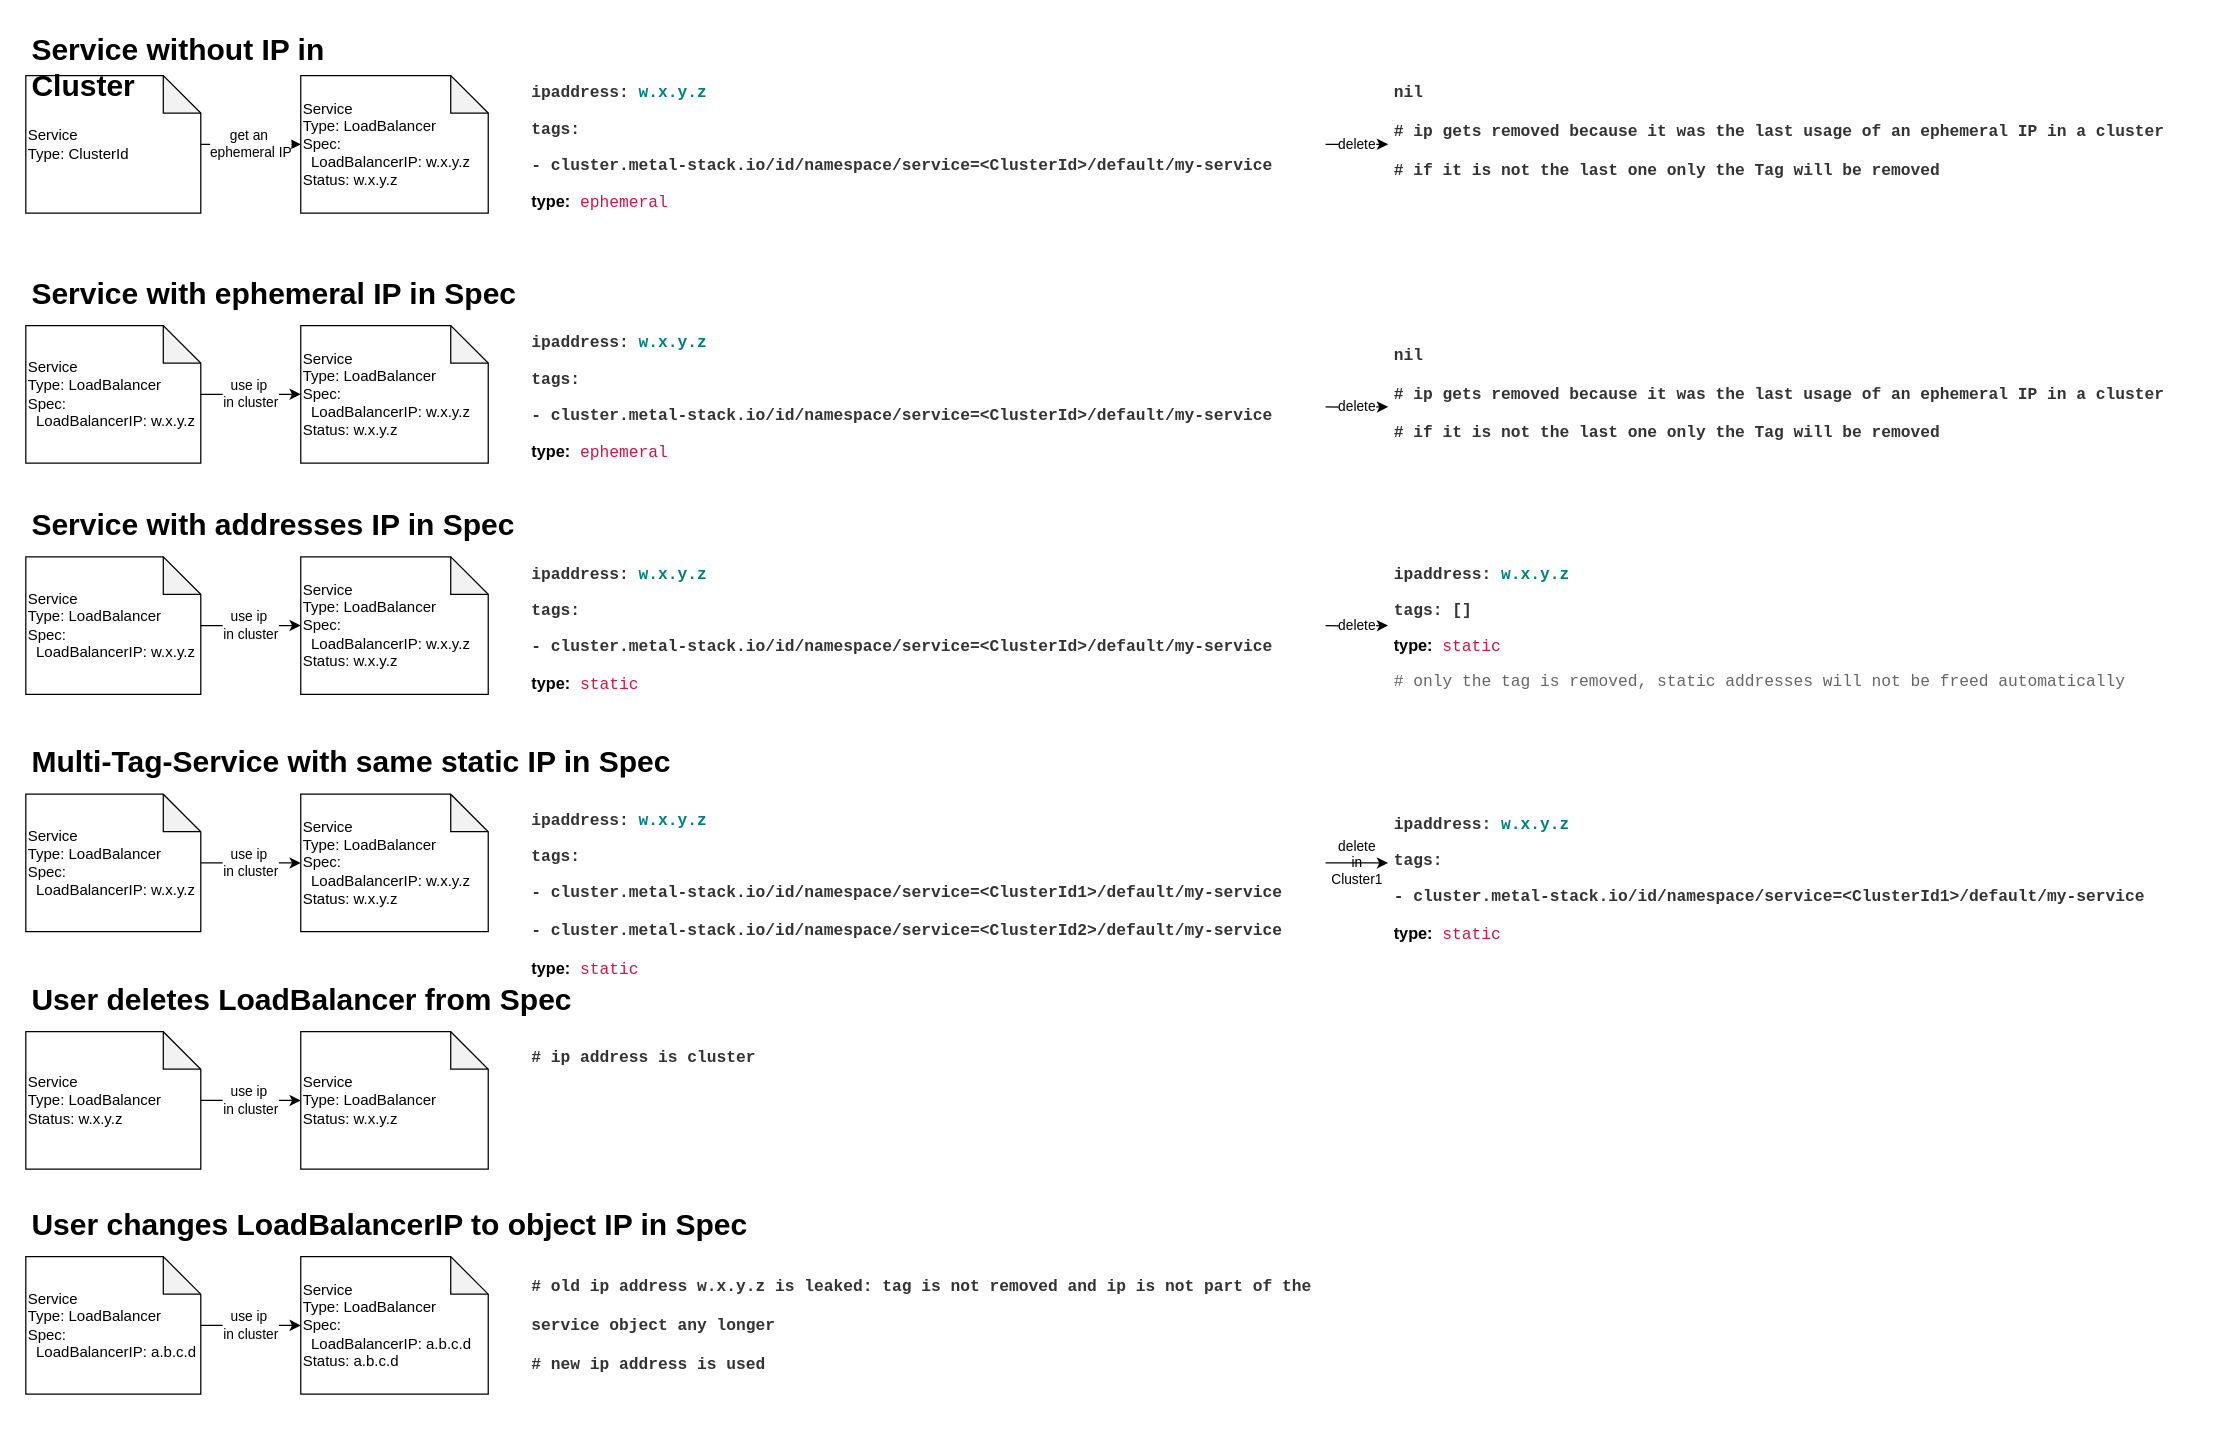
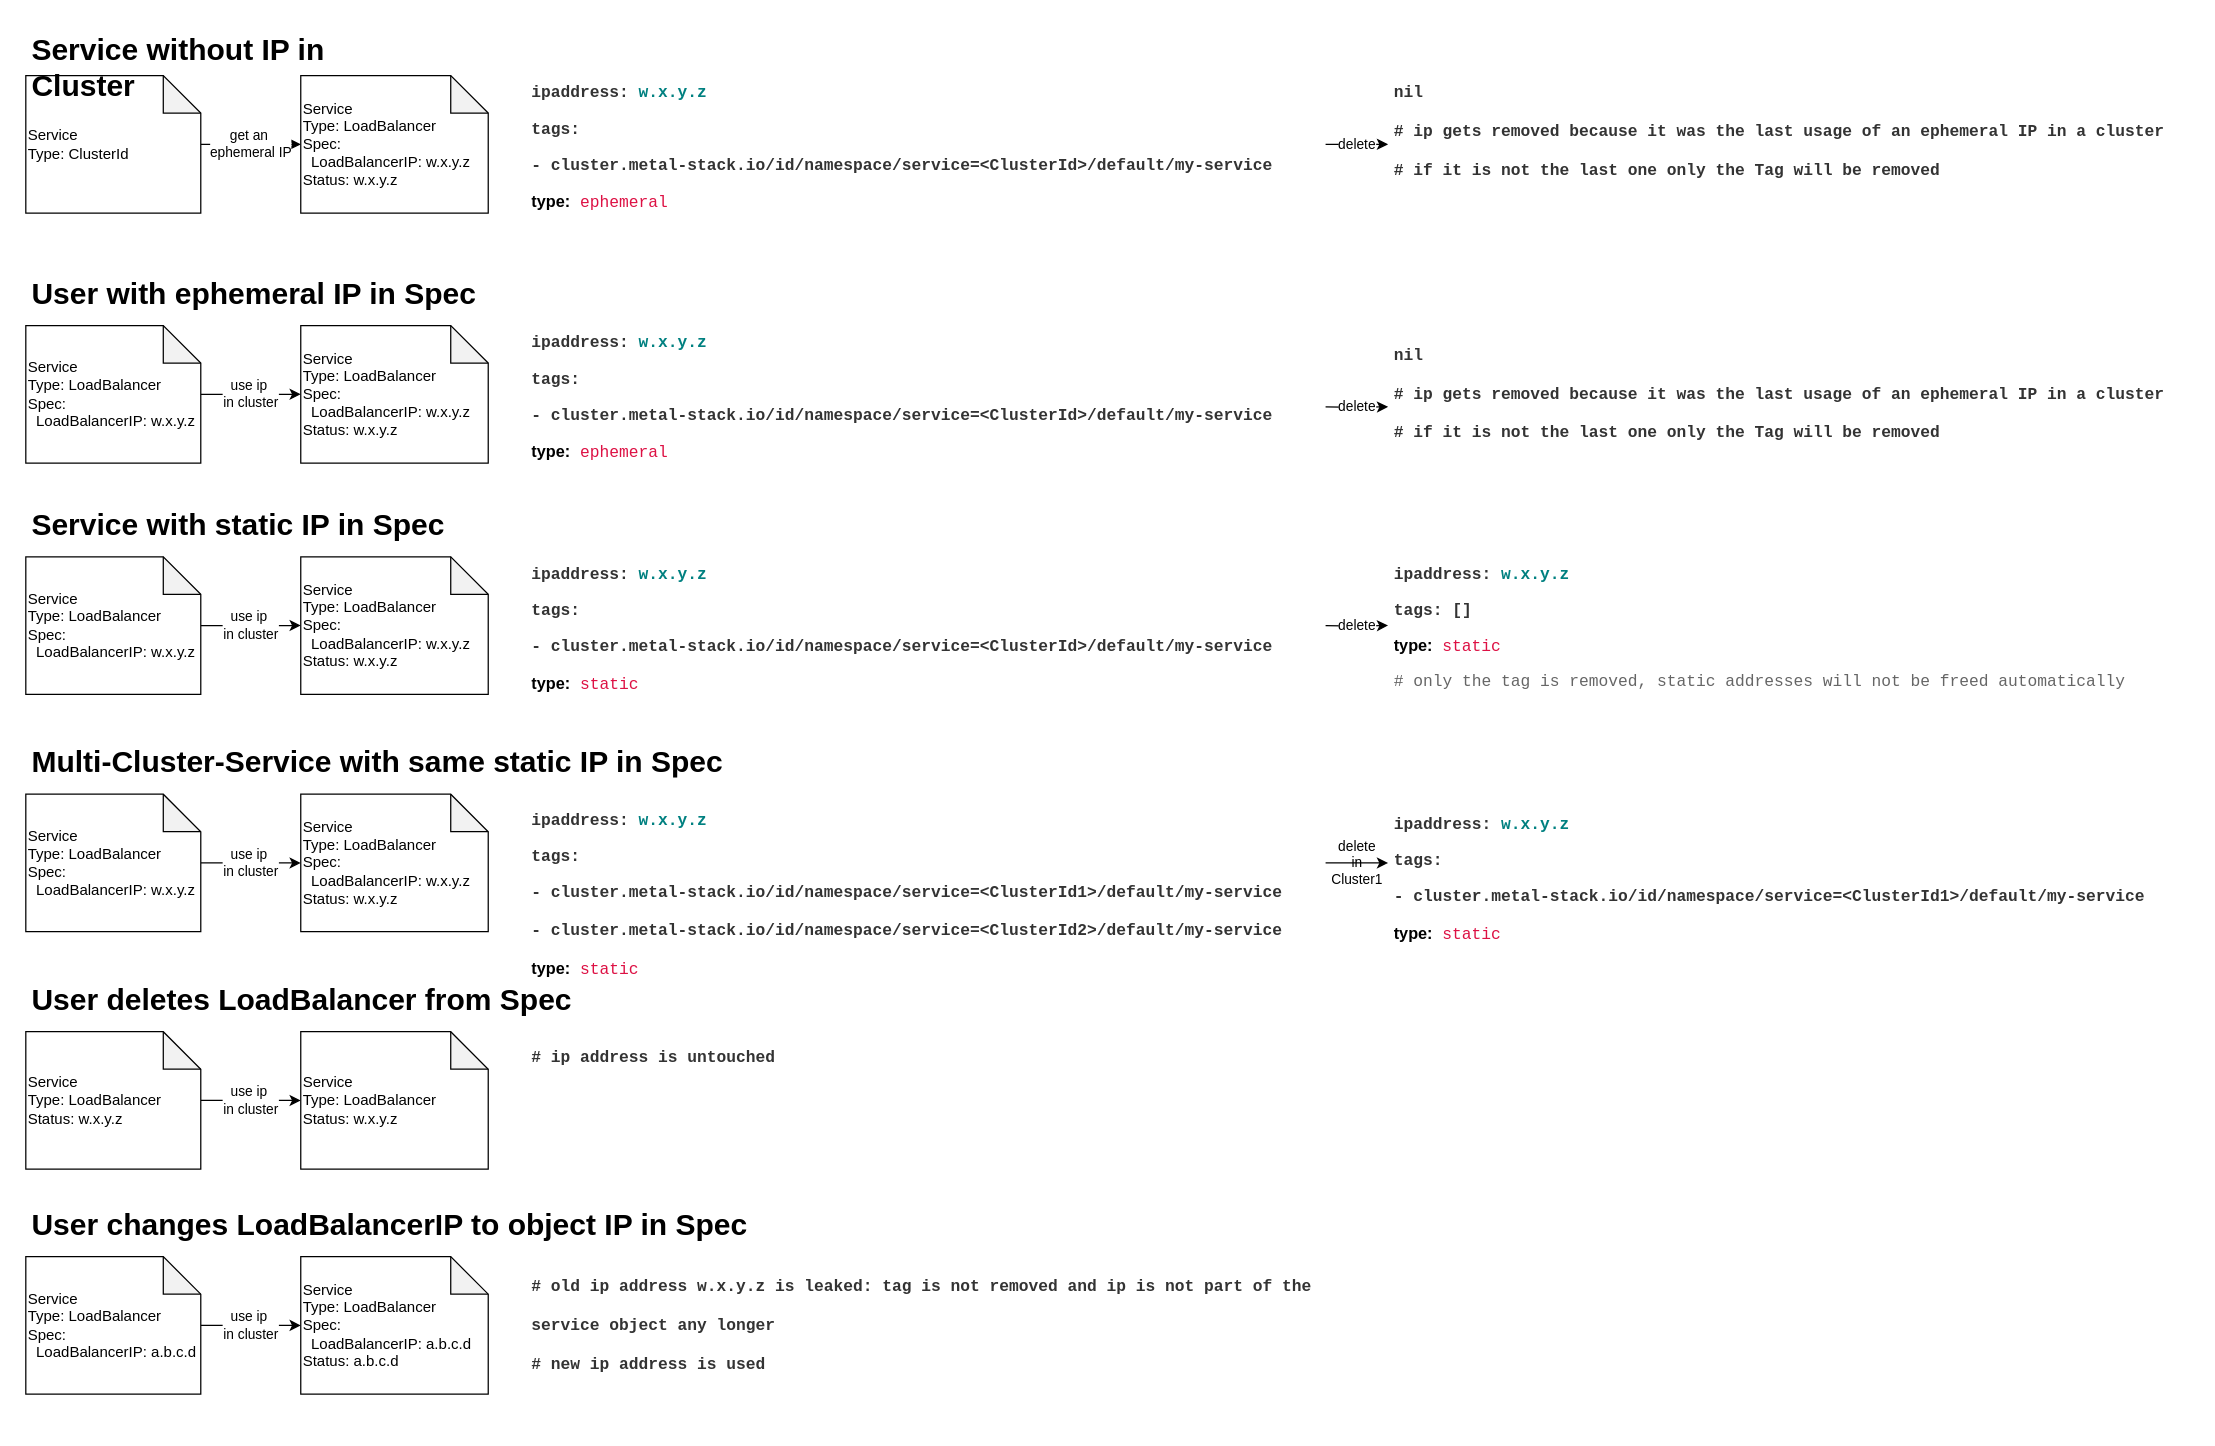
node "Service with ephemeral IP in Spec": label "Service with ephemeral IP in Spec" -> "User with ephemeral IP in Spec"
node "Service with addresses IP in Spec": label "Service with addresses IP in Spec" -> "Service with static IP in Spec"
node "Multi-Tag-Service with same static IP in Spec": label "Multi-Tag-Service with same static IP in Spec" -> "Multi-Cluster-Service with same static IP in Spec"
node "# ip address is cluster": label "# ip address is cluster" -> "# ip address is untouched"
